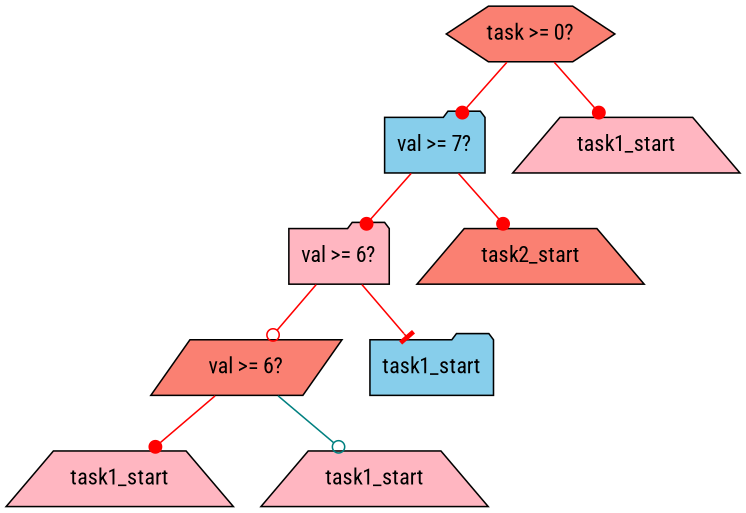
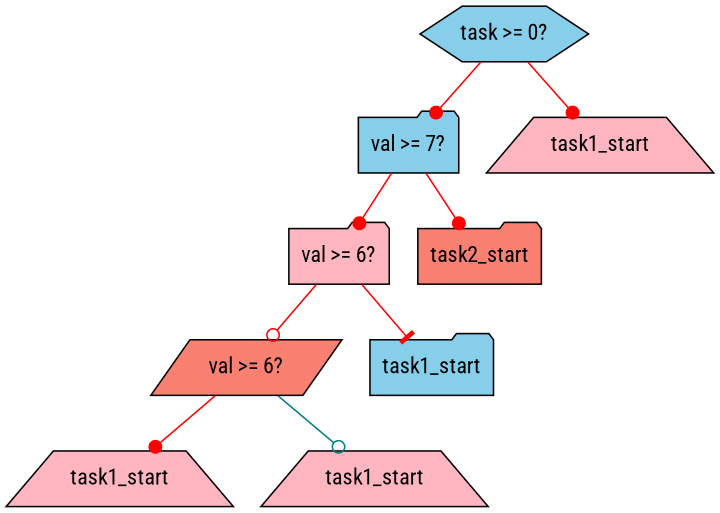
node "task >= 0?": fillcolor salmon -> skyblue
node "task2_start": shape trapezium -> folder
